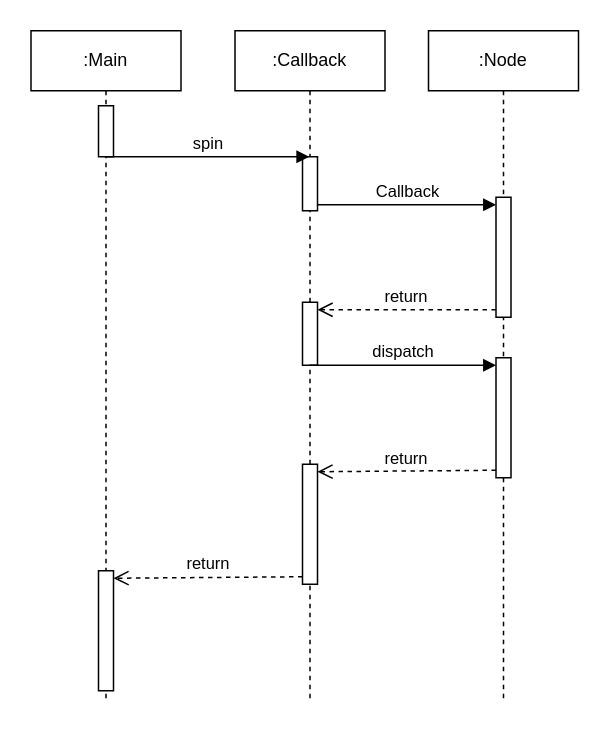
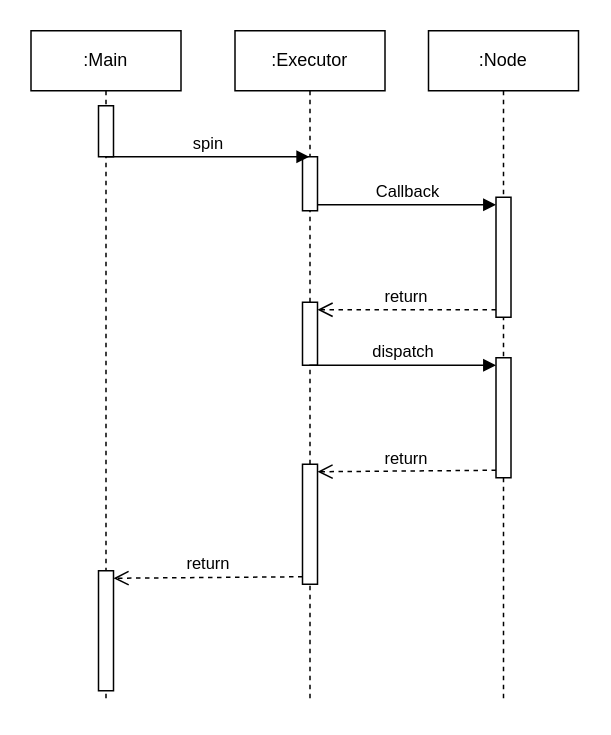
node ":Callback": label ":Callback" -> ":Executor"
